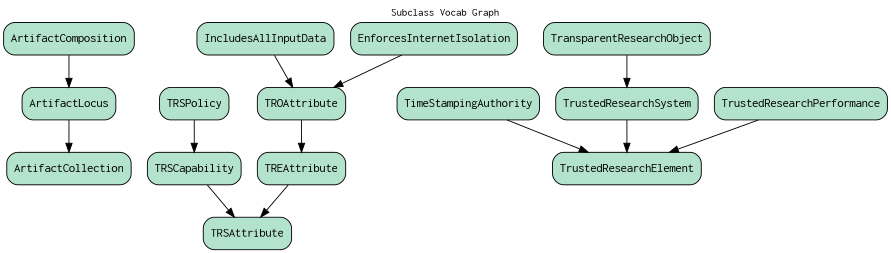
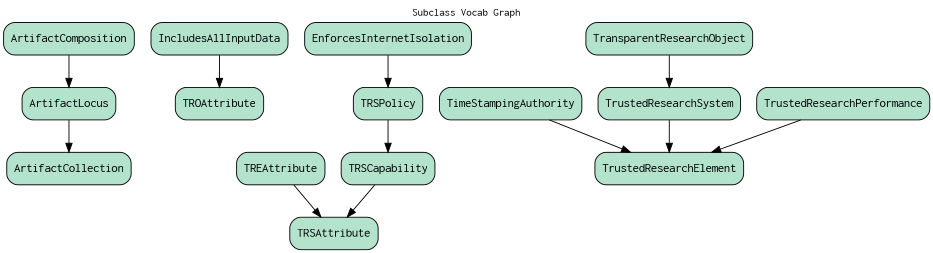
edge "EnforcesInternetIsolation" -> "TROAttribute": now "EnforcesInternetIsolation" -> "TRSPolicy"
edge "TROAttribute" -> "TREAttribute": removed
